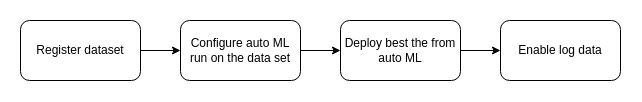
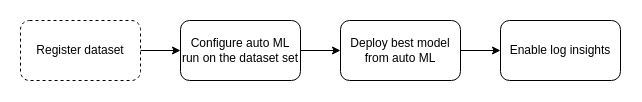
node "Register dataset": style solid -> dashed
node "Configure auto ML run on the data set": label "Configure auto ML run on the data set" -> "Configure auto ML run on the dataset set"
node "Deploy best the from auto ML": label "Deploy best the from auto ML" -> "Deploy best model from auto ML"
node "Enable log data": label "Enable log data" -> "Enable log insights"
